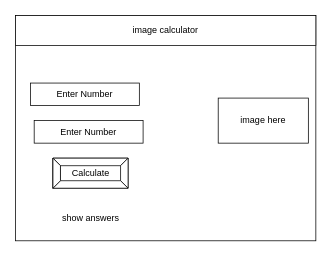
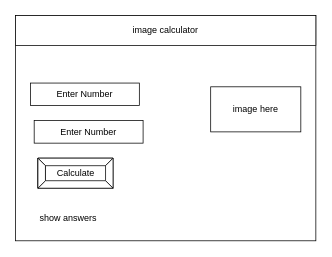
node "image here": moved (263, 120) -> (255, 109)
node "Calculate": moved (90, 173) -> (75, 173)
node "show answers": moved (90, 218) -> (68, 218)
